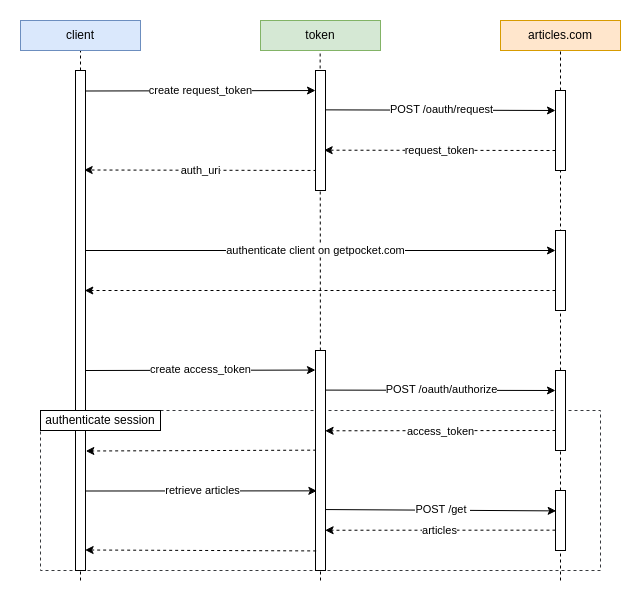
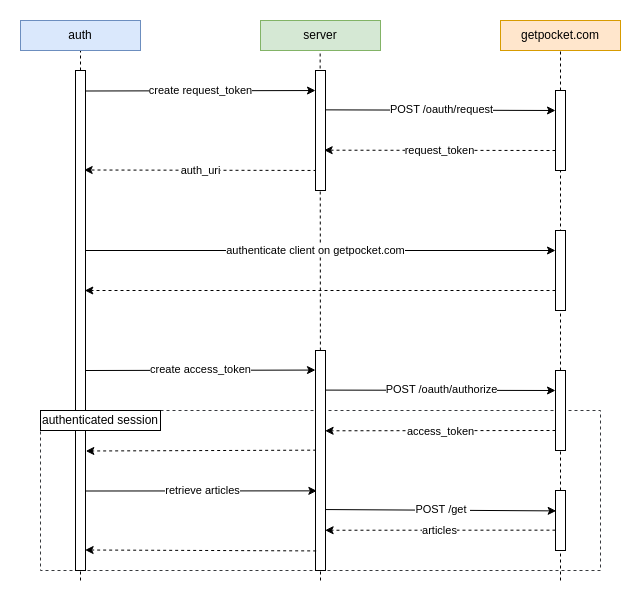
node "client": label "client" -> "auth"
node "token": label "token" -> "server"
node "articles.com": label "articles.com" -> "getpocket.com"
node "authenticate session": label "authenticate session" -> "authenticated session"
